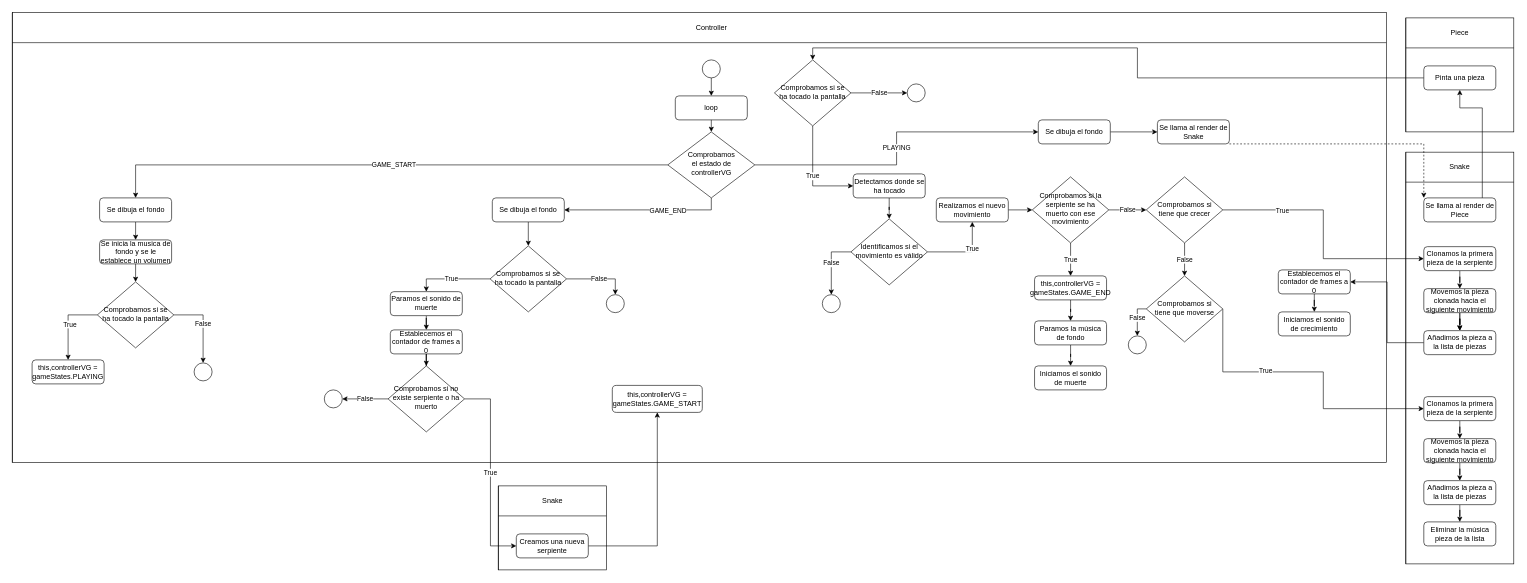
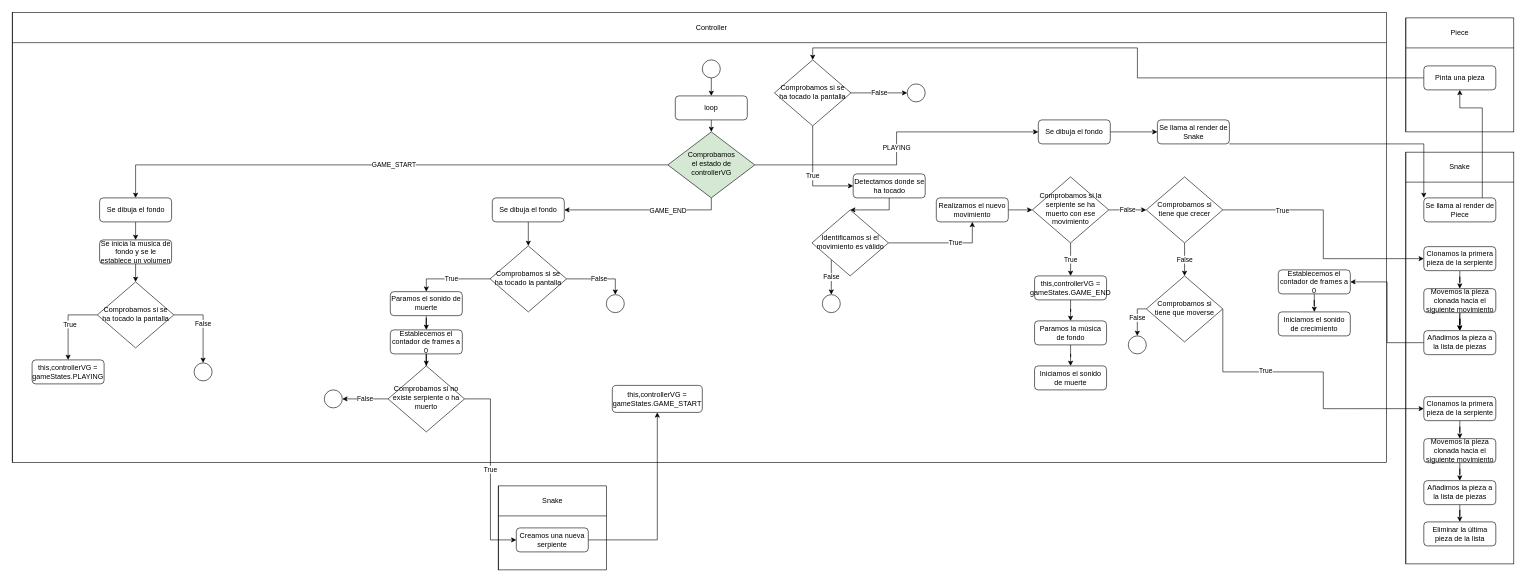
edge "Se llama al render de Snake" -> "Se llama al render de Piece": style dashed -> solid
node "Comprobamos el estado de controllerVG": fillcolor #ffffff -> #d5e8d4
node "Identificamos si el movimiento es válido": moved (889, 252) -> (850, 243)
node "Eliminar la música pieza de la lista": label "Eliminar la música pieza de la lista" -> "Eliminar la última pieza de la lista"
node "Creamos una nueva serpiente": moved (552, 546) -> (552, 540)
